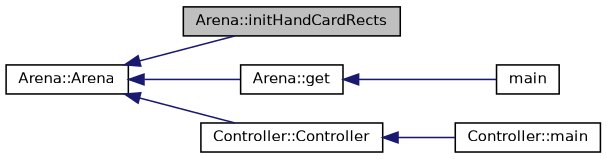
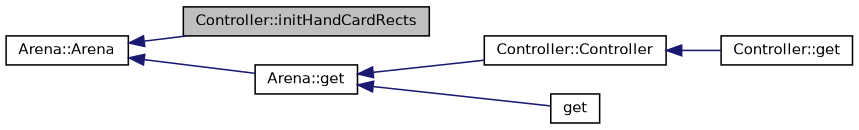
node "Arena::initHandCardRects": label "Arena::initHandCardRects" -> "Controller::initHandCardRects"
node "main": label "main" -> "get"
edge "Controller::Controller" -> "Arena::Arena": now "Controller::Controller" -> "Arena::get"
node "Controller::main": label "Controller::main" -> "Controller::get"
